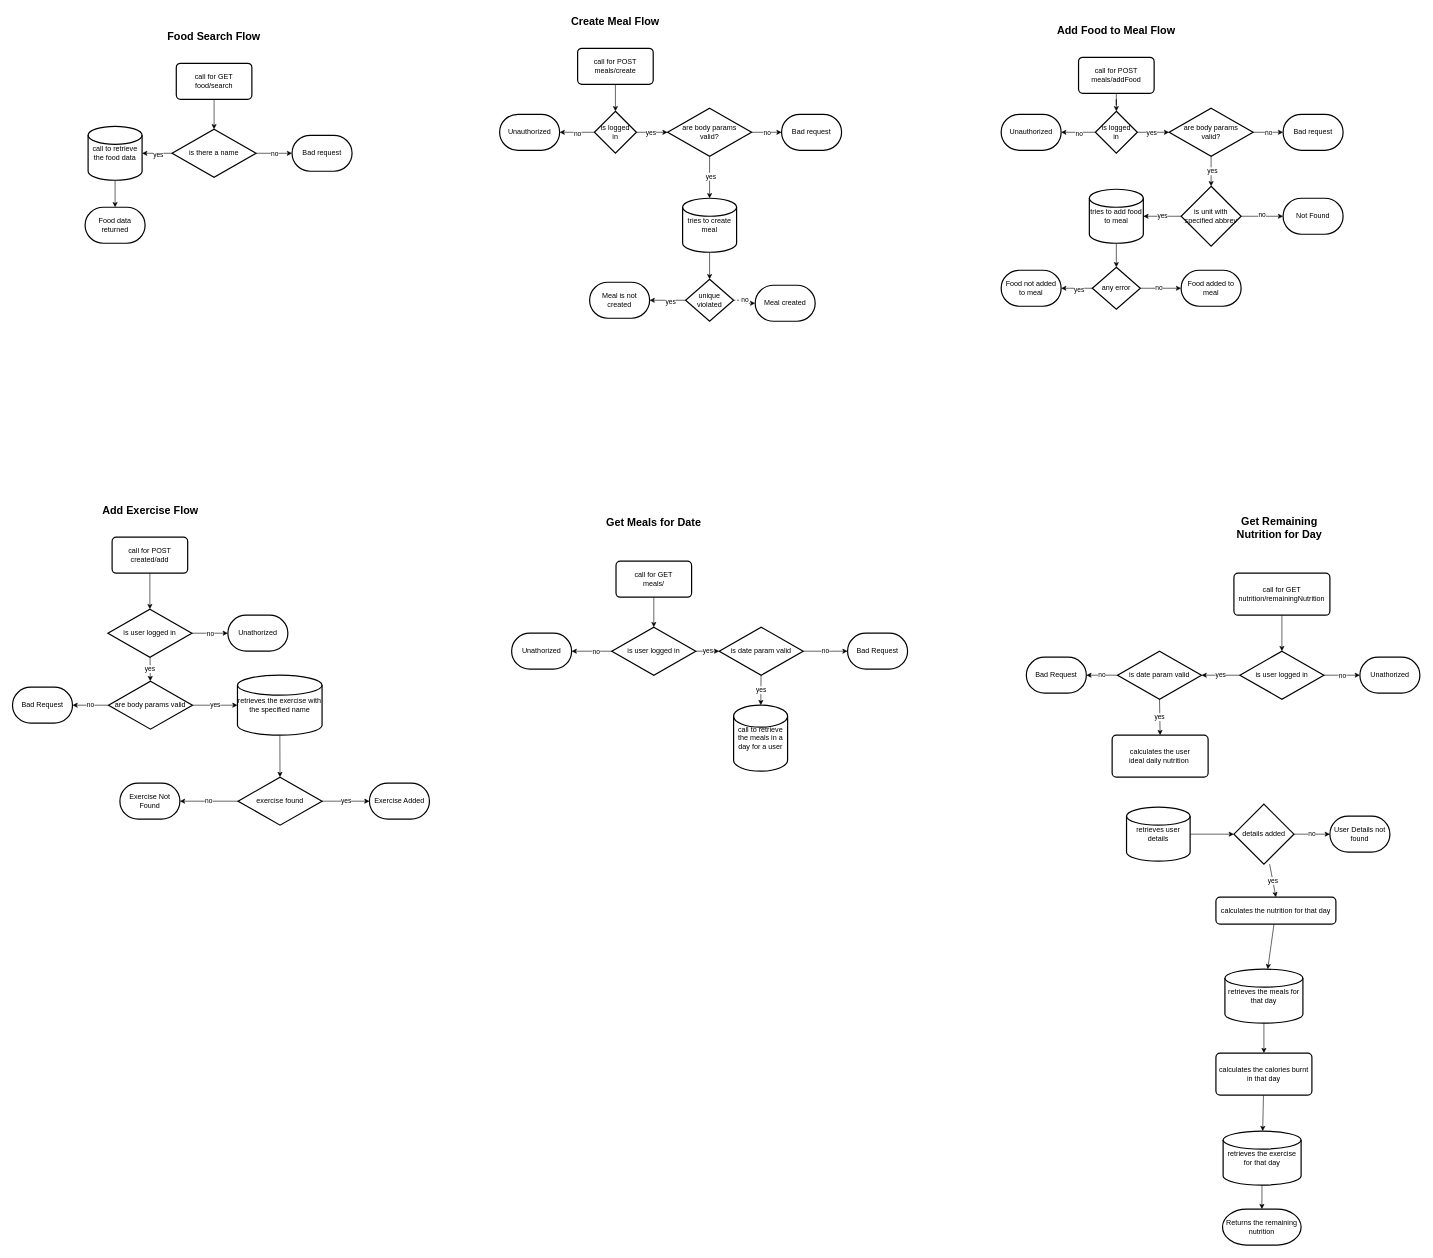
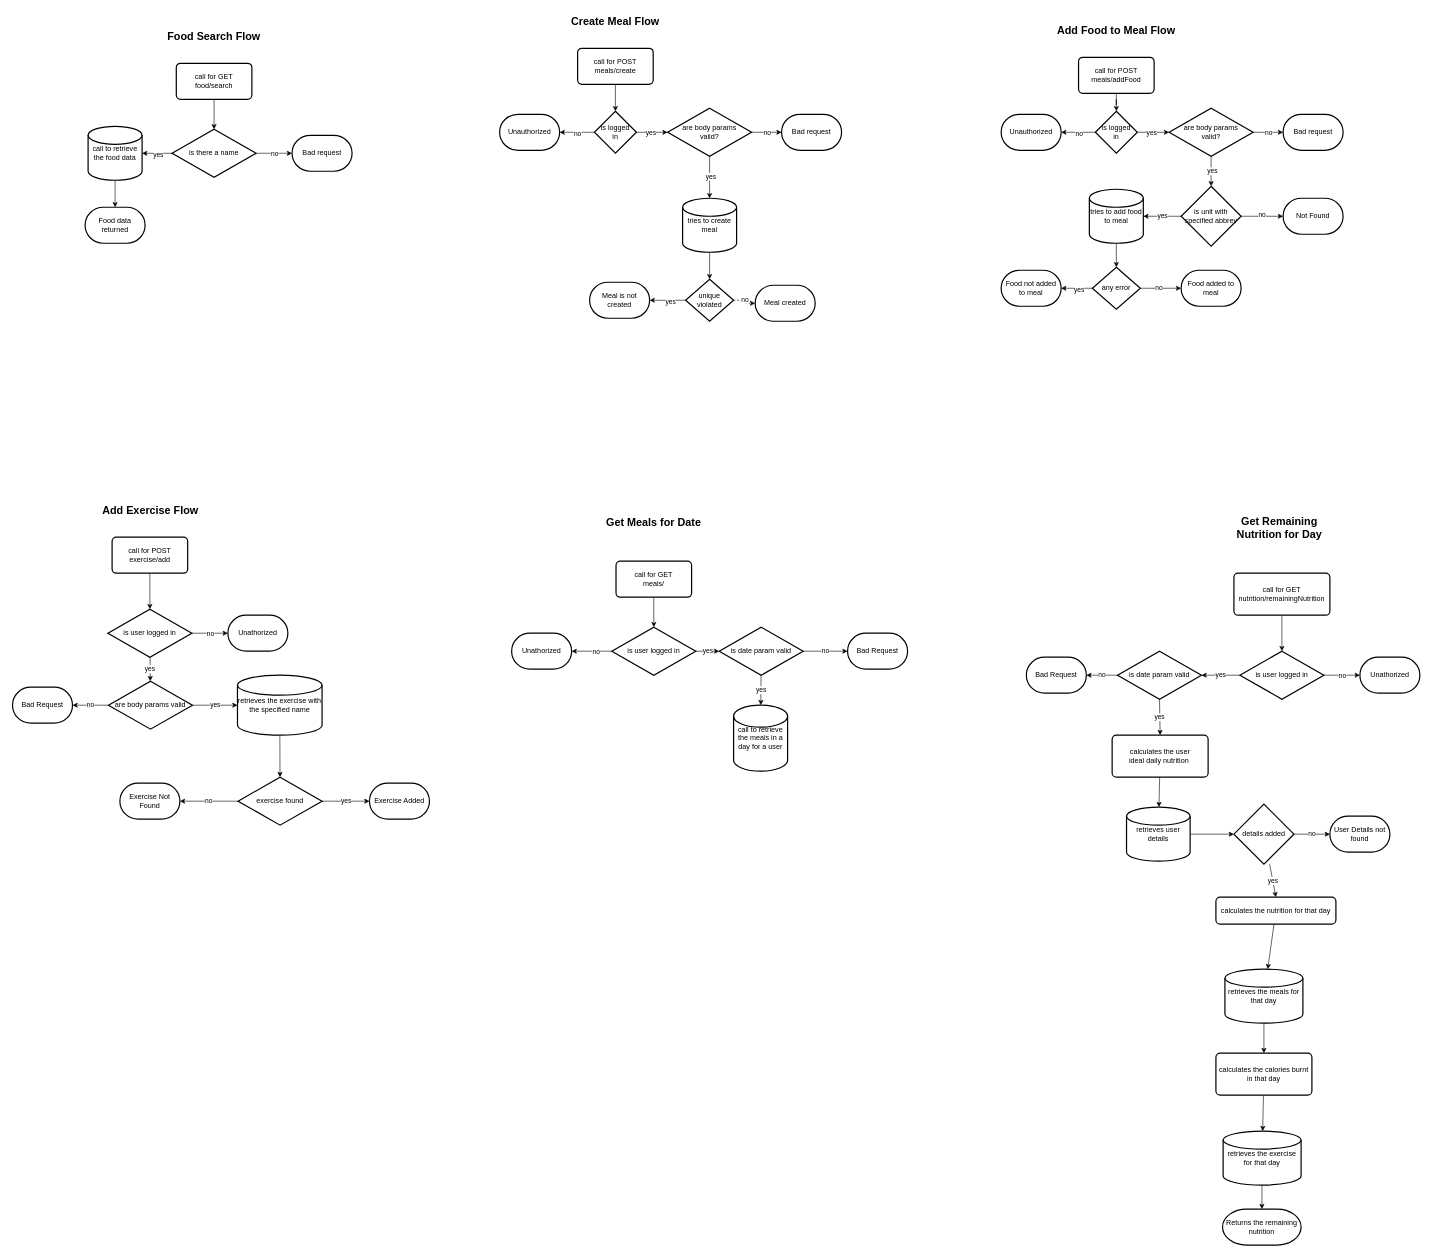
node "call for POST created/add": label "call for POST created/add" -> "call for POST exercise/add"
edge "calculates the user ideal daily nutrition" -> "retrieves user details": added
